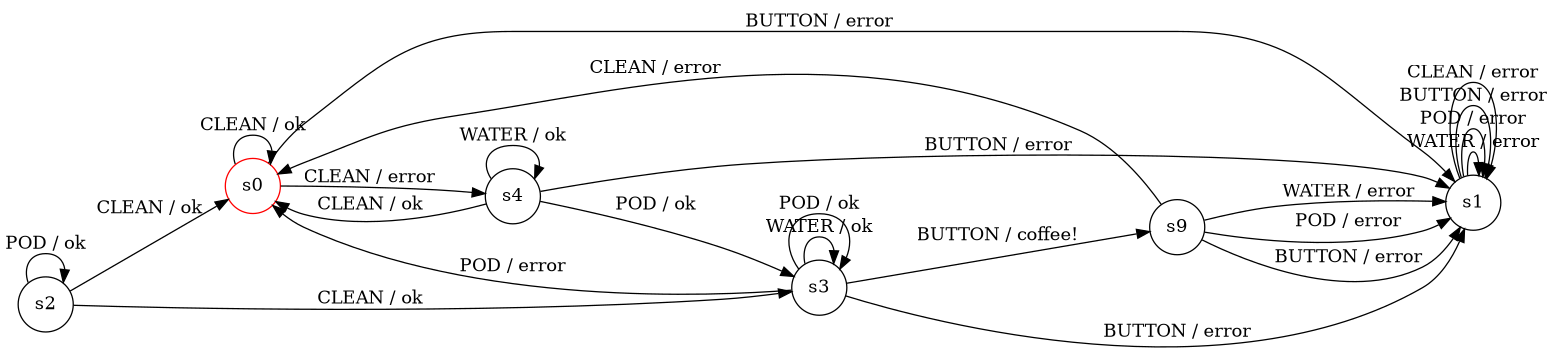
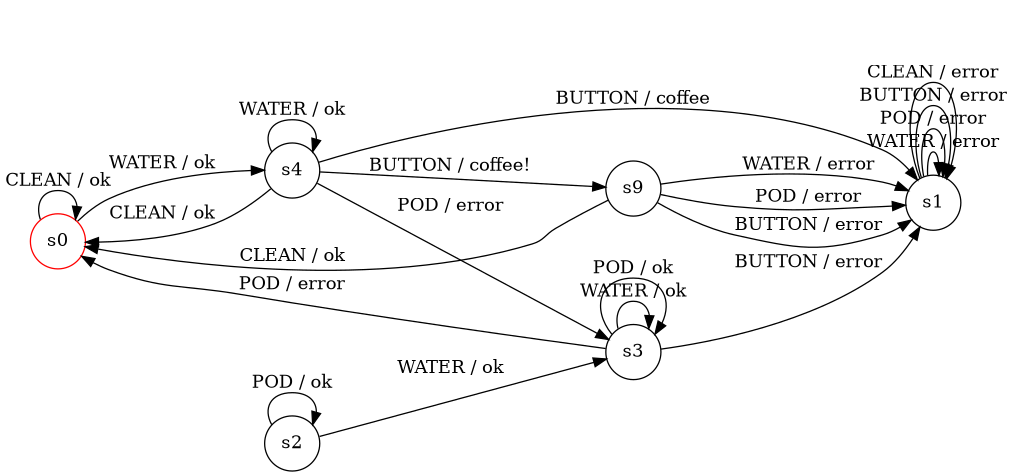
edge "s0" -> "s1": removed, label "BUTTON / error"
edge "s9" -> "s0": label "CLEAN / error" -> "CLEAN / ok"
edge "s4" -> "s1": label "BUTTON / error" -> "BUTTON / coffee"
edge "s0" -> "s4": label "CLEAN / error" -> "WATER / ok"
edge "s4" -> "s3": label "POD / ok" -> "POD / error"
edge "s2" -> "s0": removed, label "CLEAN / ok"
edge "s3" -> "s9": now "s4" -> "s9"
edge "s2" -> "s3": label "CLEAN / ok" -> "WATER / ok"
